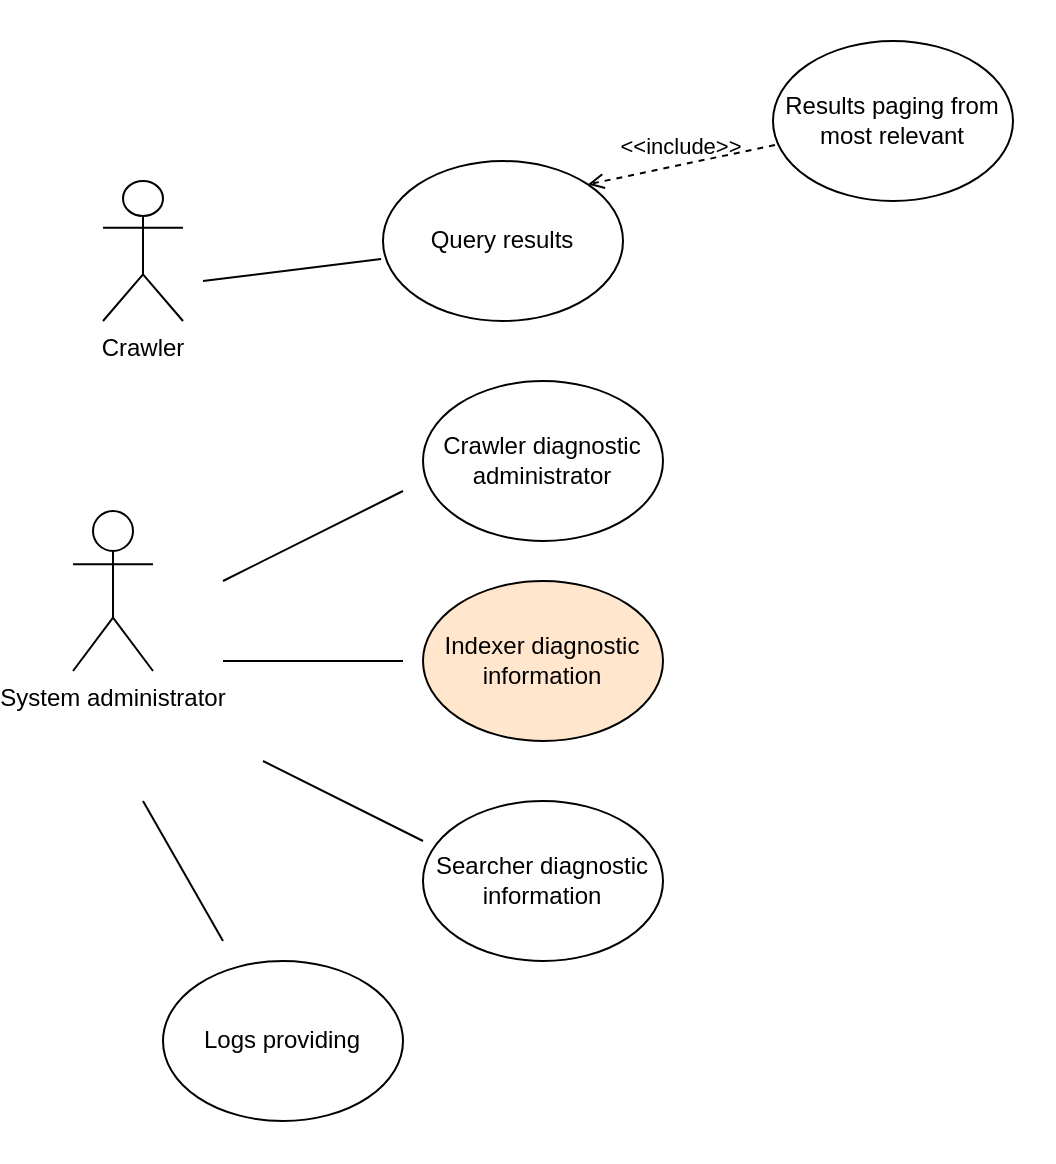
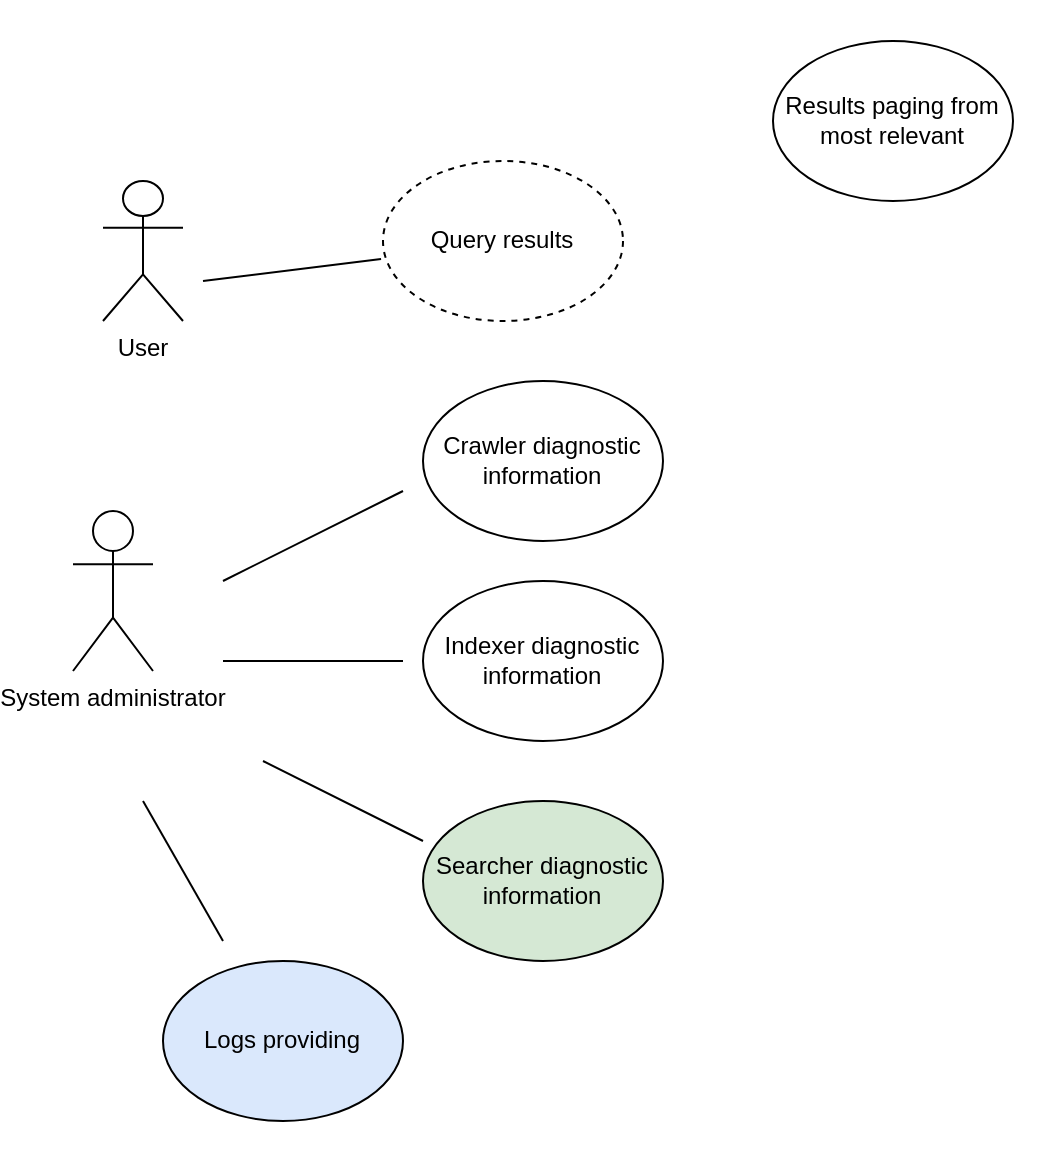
edge "Results paging from most relevant" -> "Query results": removed, label "<<include>>"
node "Query results": style solid -> dashed
node "Crawler": label "Crawler" -> "User"
node "Crawler diagnostic administrator": label "Crawler diagnostic administrator" -> "Crawler diagnostic information"
node "Indexer diagnostic information": fillcolor #ffe6cc -> #ffffff
node "Searcher diagnostic information": fillcolor #ffffff -> #d5e8d4
node "Logs providing": fillcolor #ffffff -> #dae8fc
